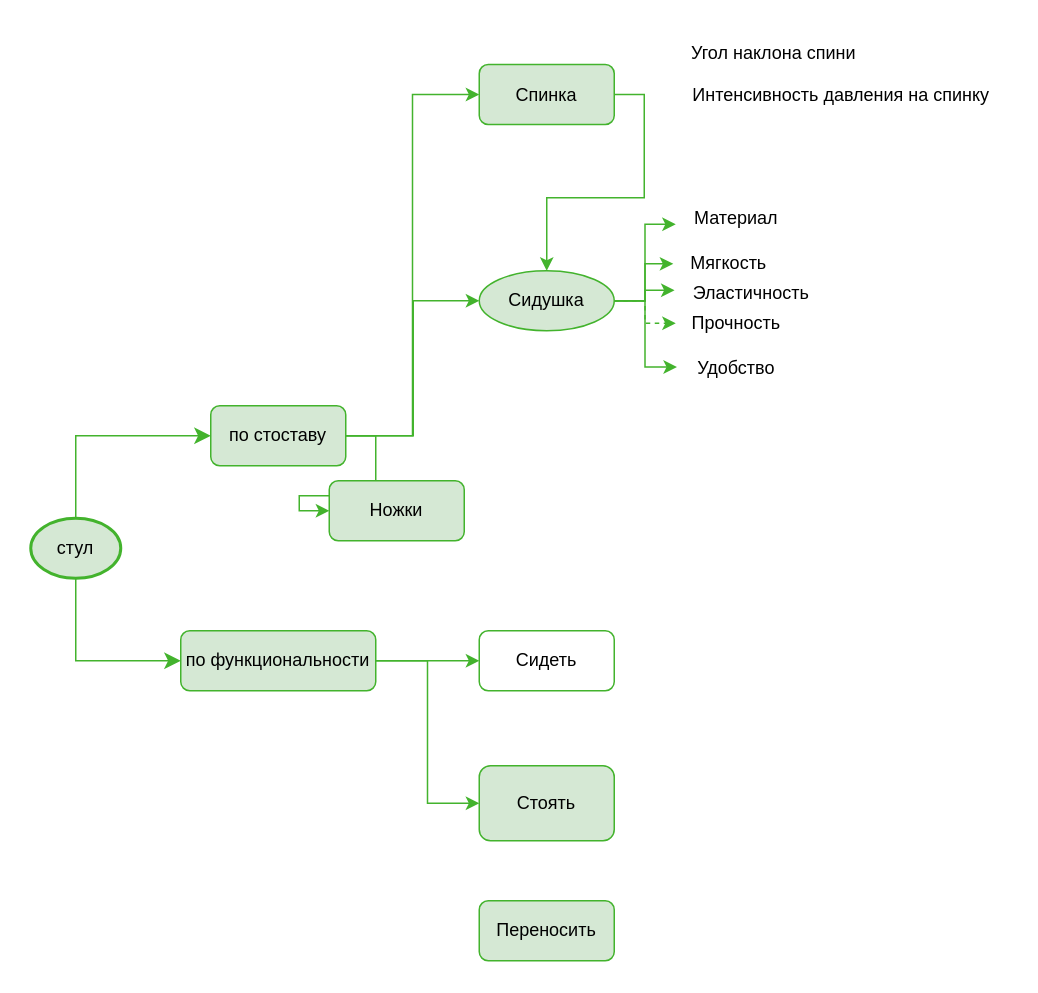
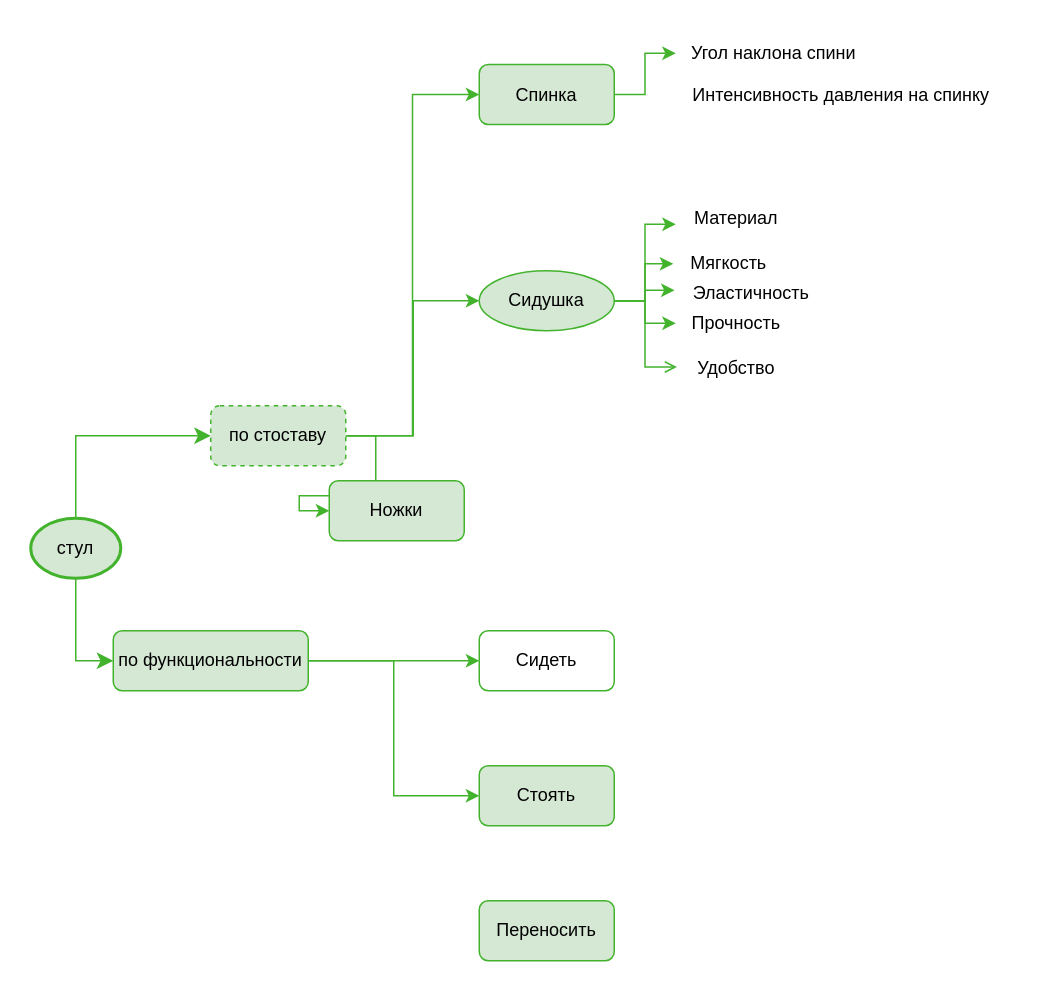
edge "Спинка" -> "Сидушка": now "Спинка" -> "Угол наклона спини"
edge "Сидушка" -> "Прочность": style dashed -> solid
edge "Сидушка" -> "Удобство": arrowhead classic -> open
node "по стоставу": style solid -> dashed
node "по функциональности": moved (278, 661) -> (211, 661)
node "Стоять": size 135x75 -> 135x60
